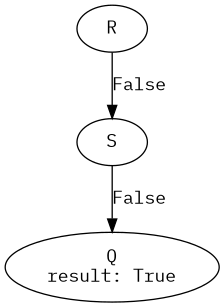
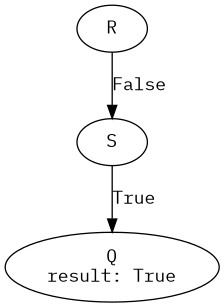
edge "S" -> "Q result: True": label "False" -> "True"
